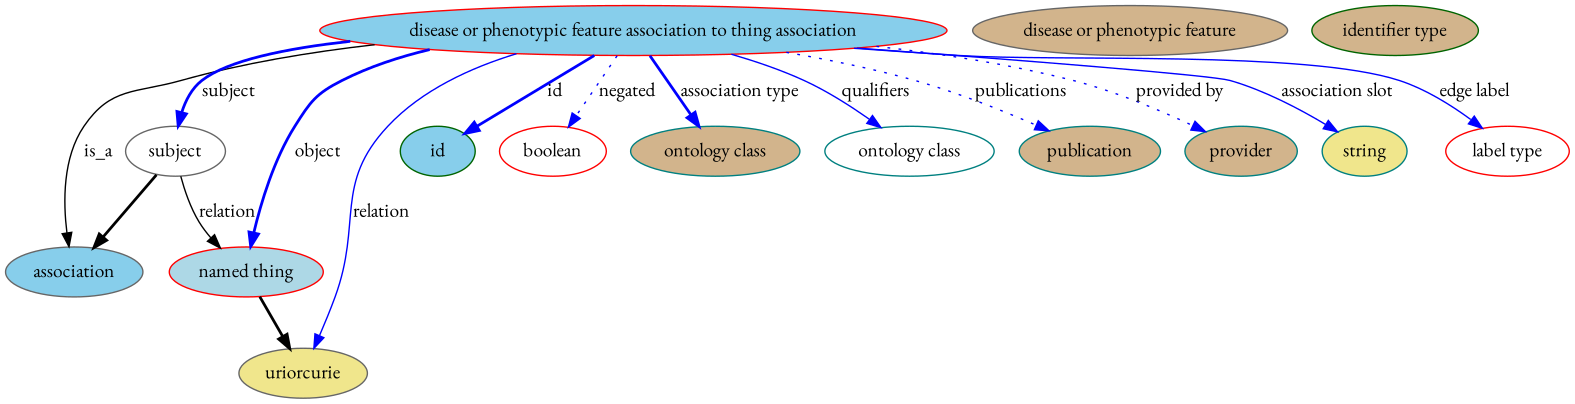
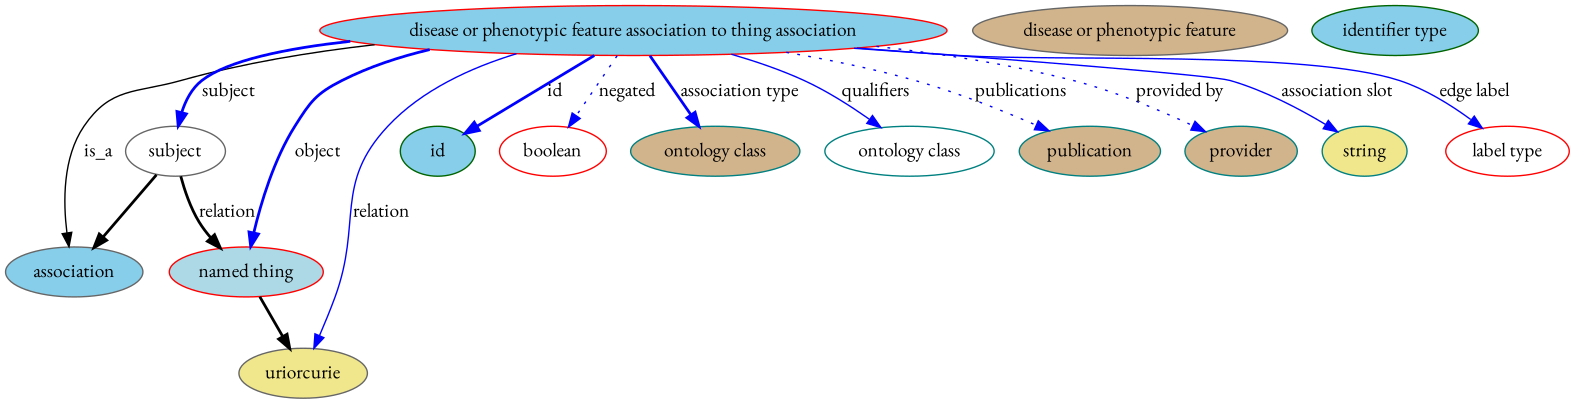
node "identifier type": fillcolor tan -> skyblue
edge "subject" -> "named thing": style solid -> bold
